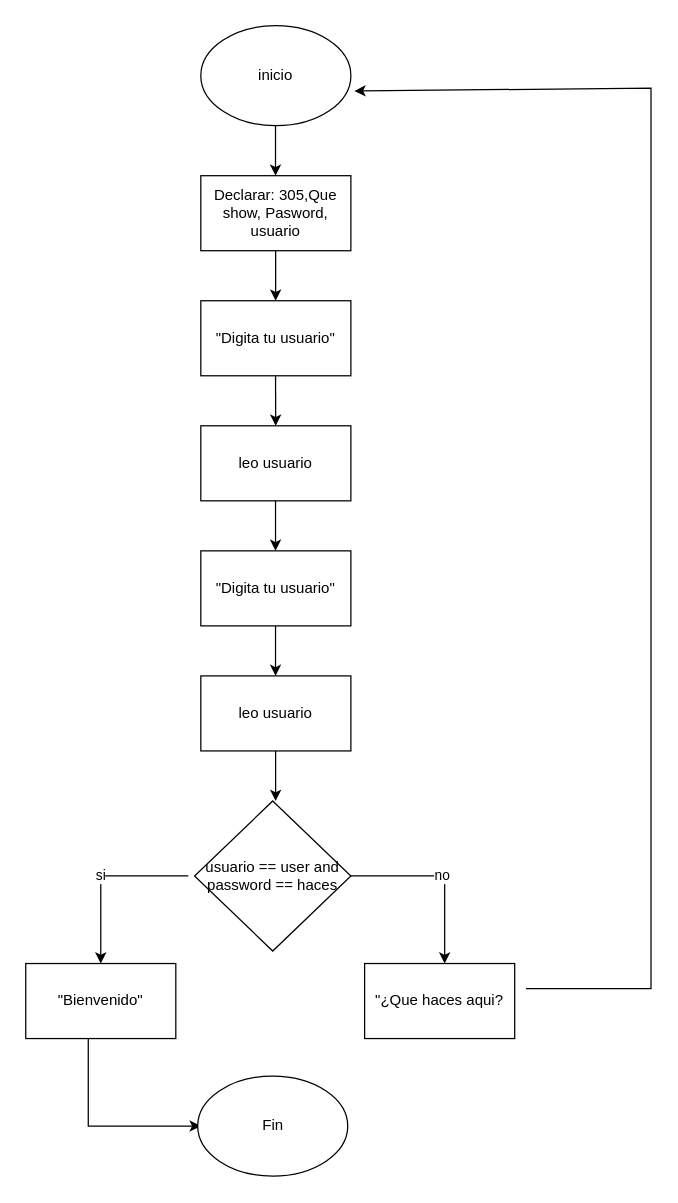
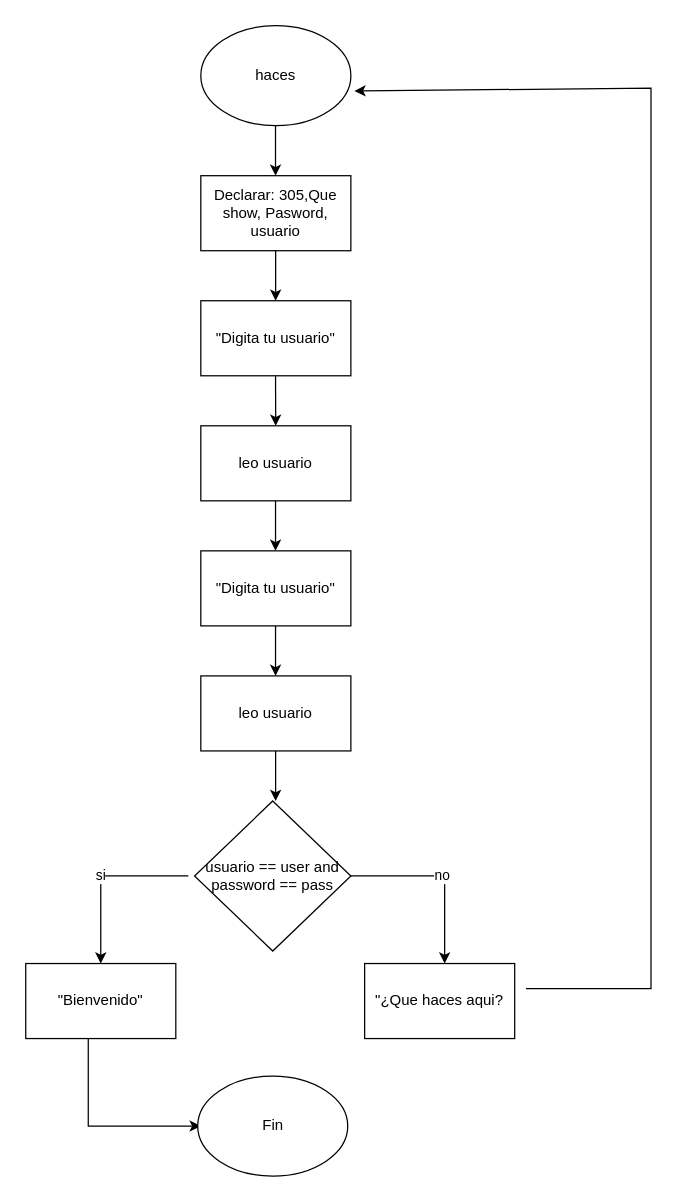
node "inicio": label "inicio" -> "haces"
node "usuario == user and password == haces": label "usuario == user and password == haces" -> "usuario == user and password == pass"
